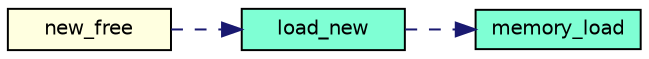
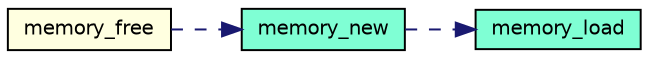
node "new_free": label "new_free" -> "memory_free"
node "load_new": label "load_new" -> "memory_new"
